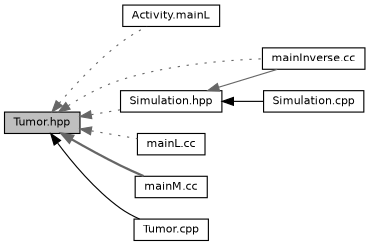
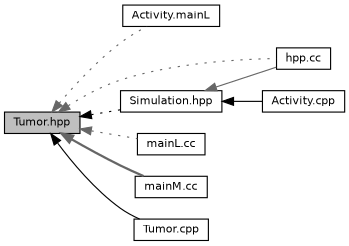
node "mainInverse.cc": label "mainInverse.cc" -> "hpp.cc"
node "Simulation.cpp": label "Simulation.cpp" -> "Activity.cpp"
edge "Simulation.hpp" -> "Tumor.hpp": color gray40 -> black
